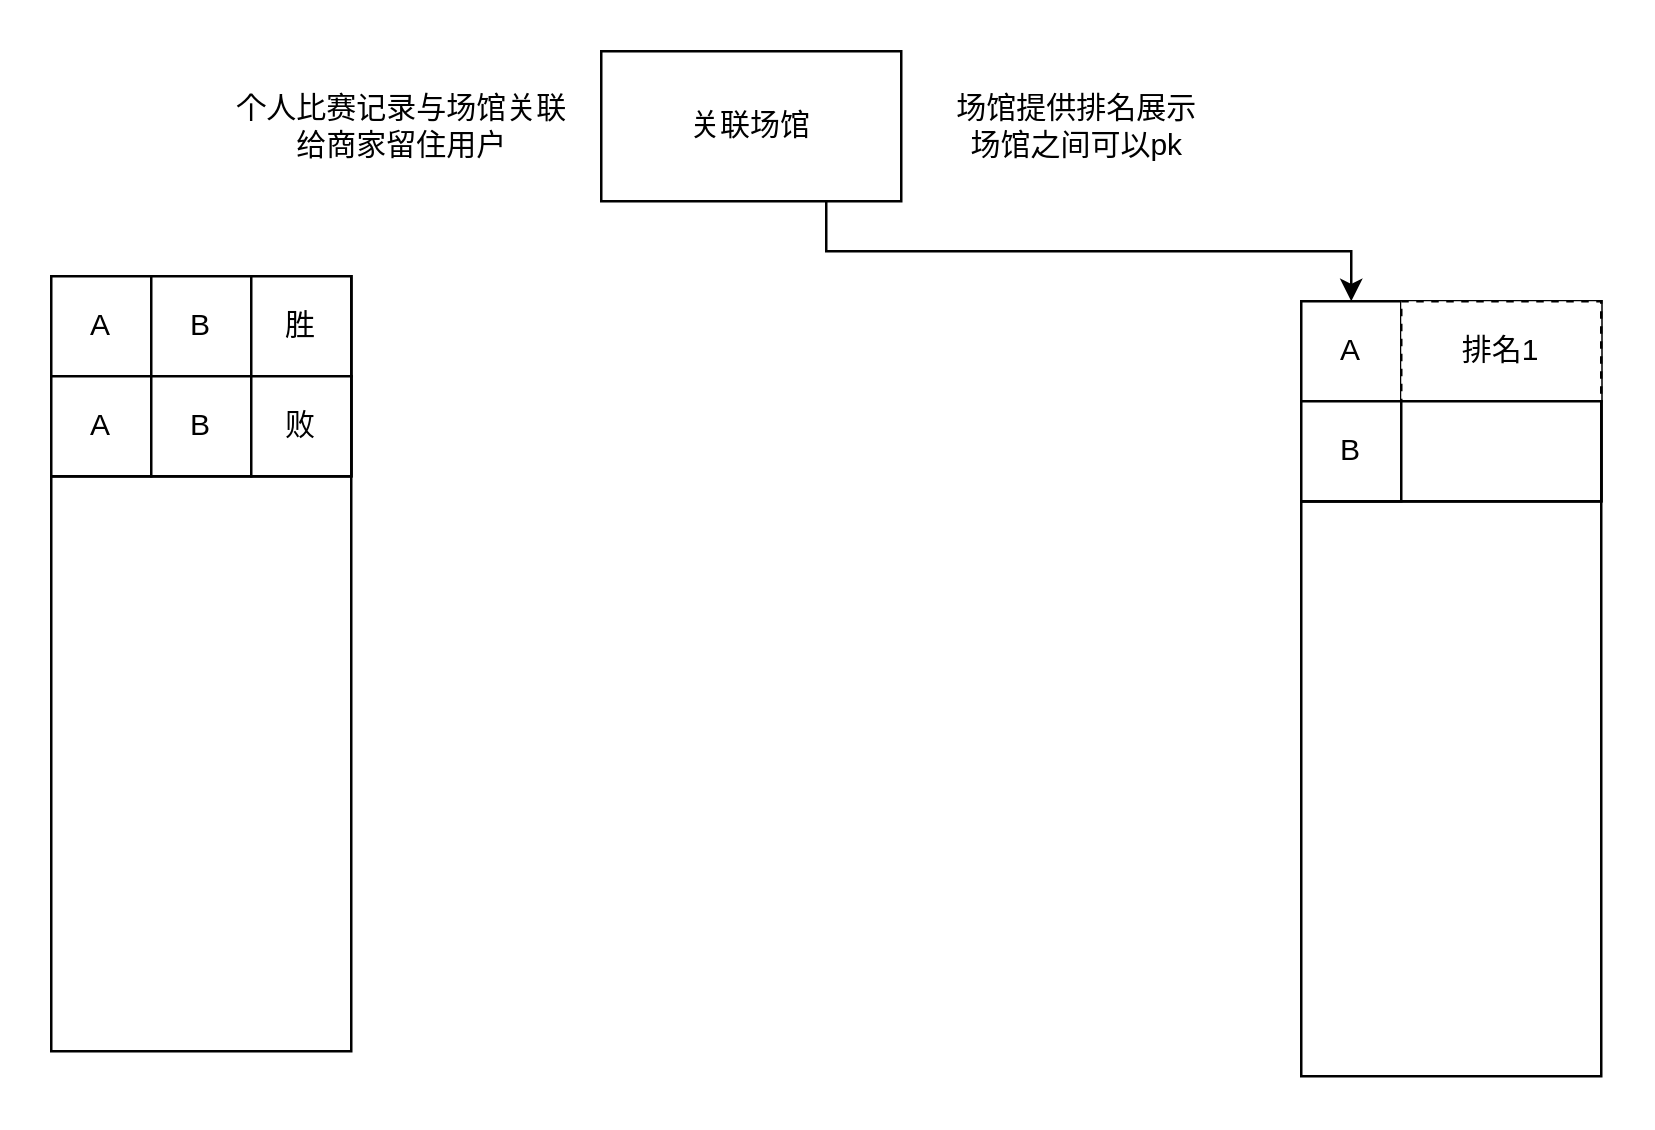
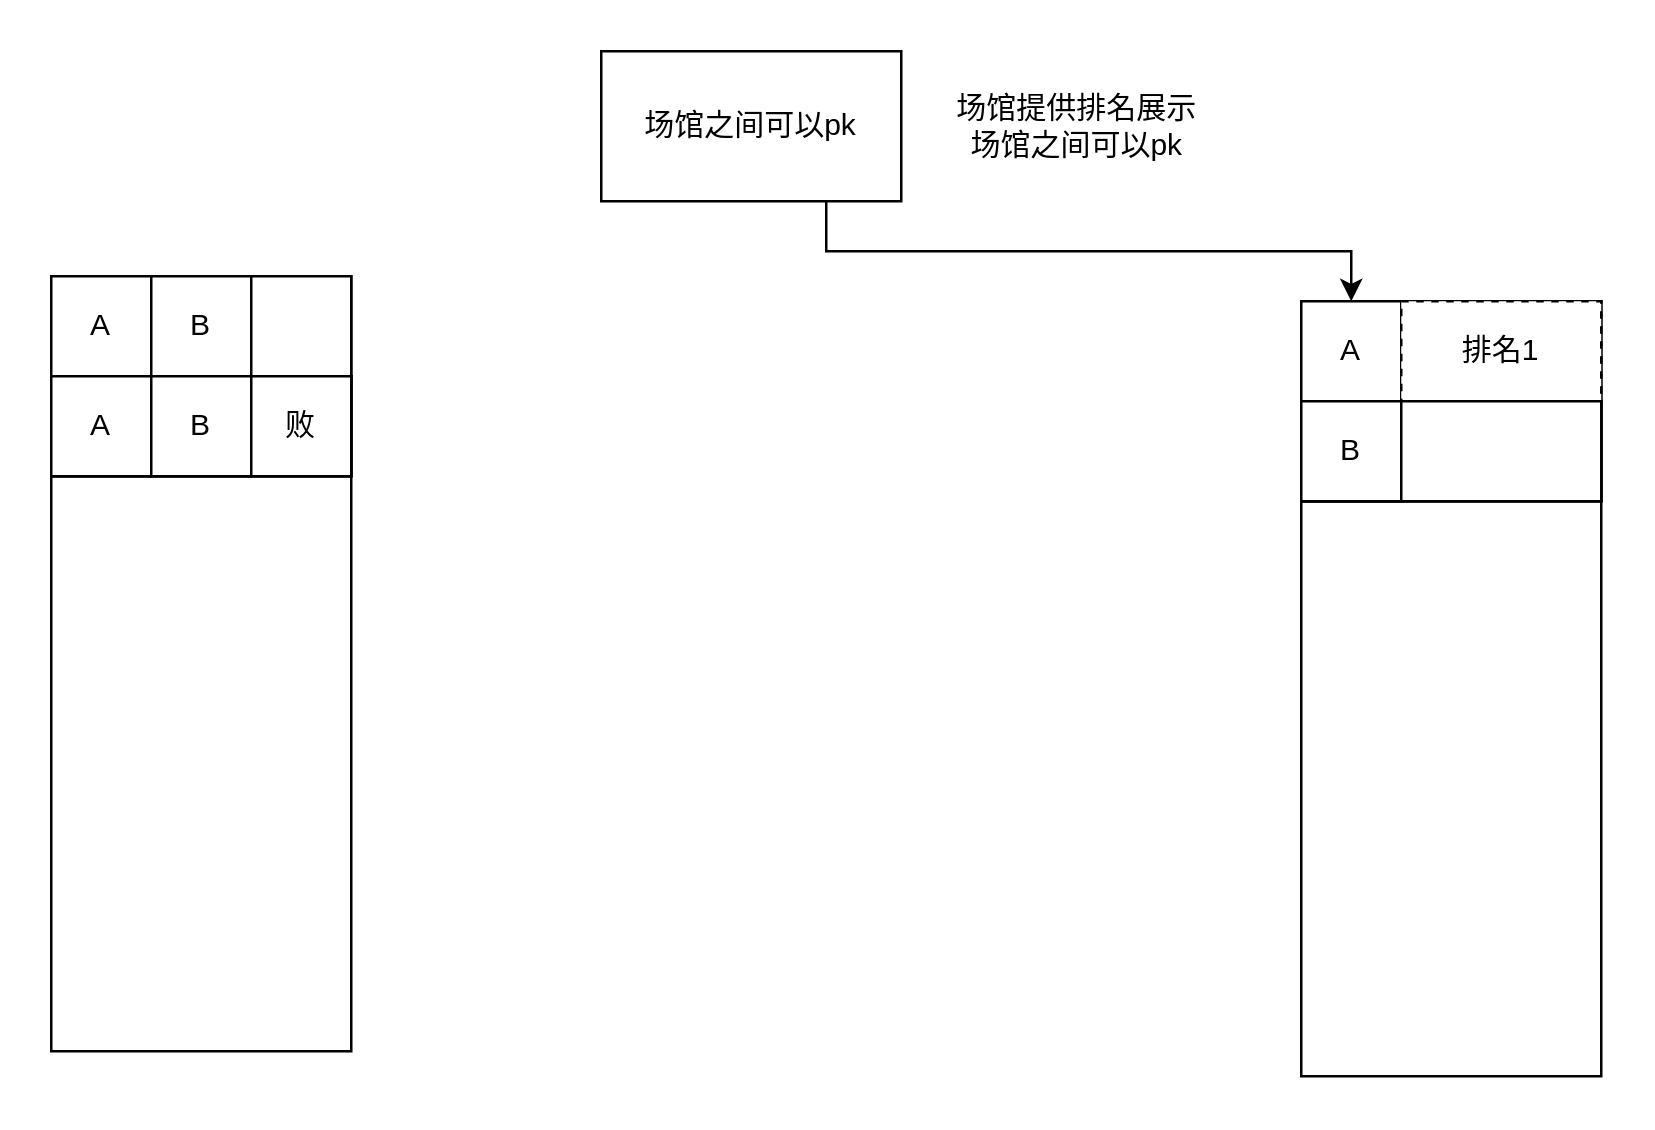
node "个人比赛记录与场馆关联 给商家留住用户": removed
node "关联场馆": label "关联场馆" -> "场馆之间可以pk"
node "胜": removed
